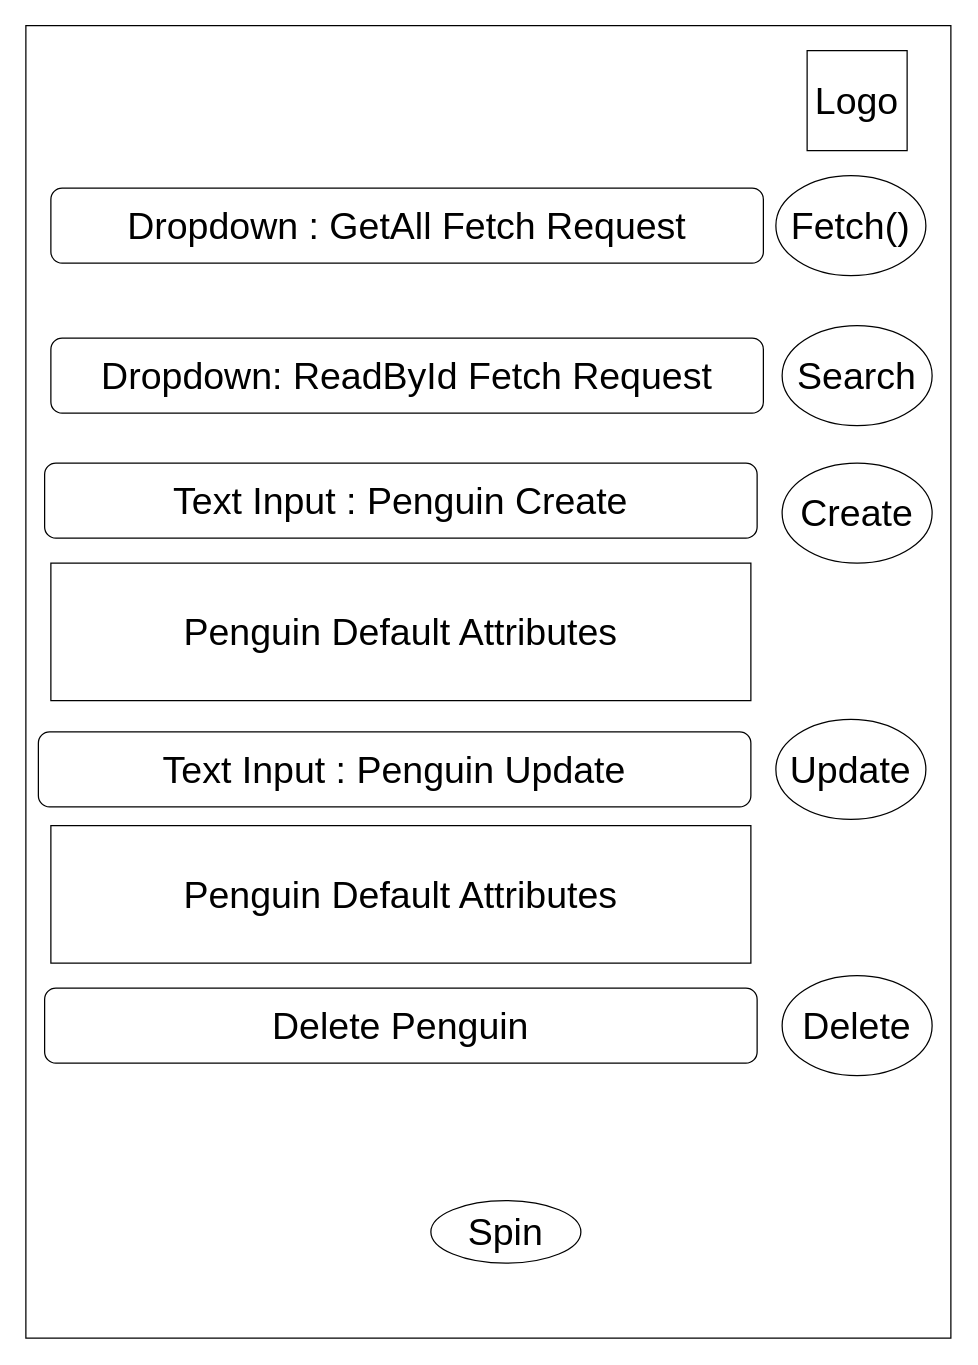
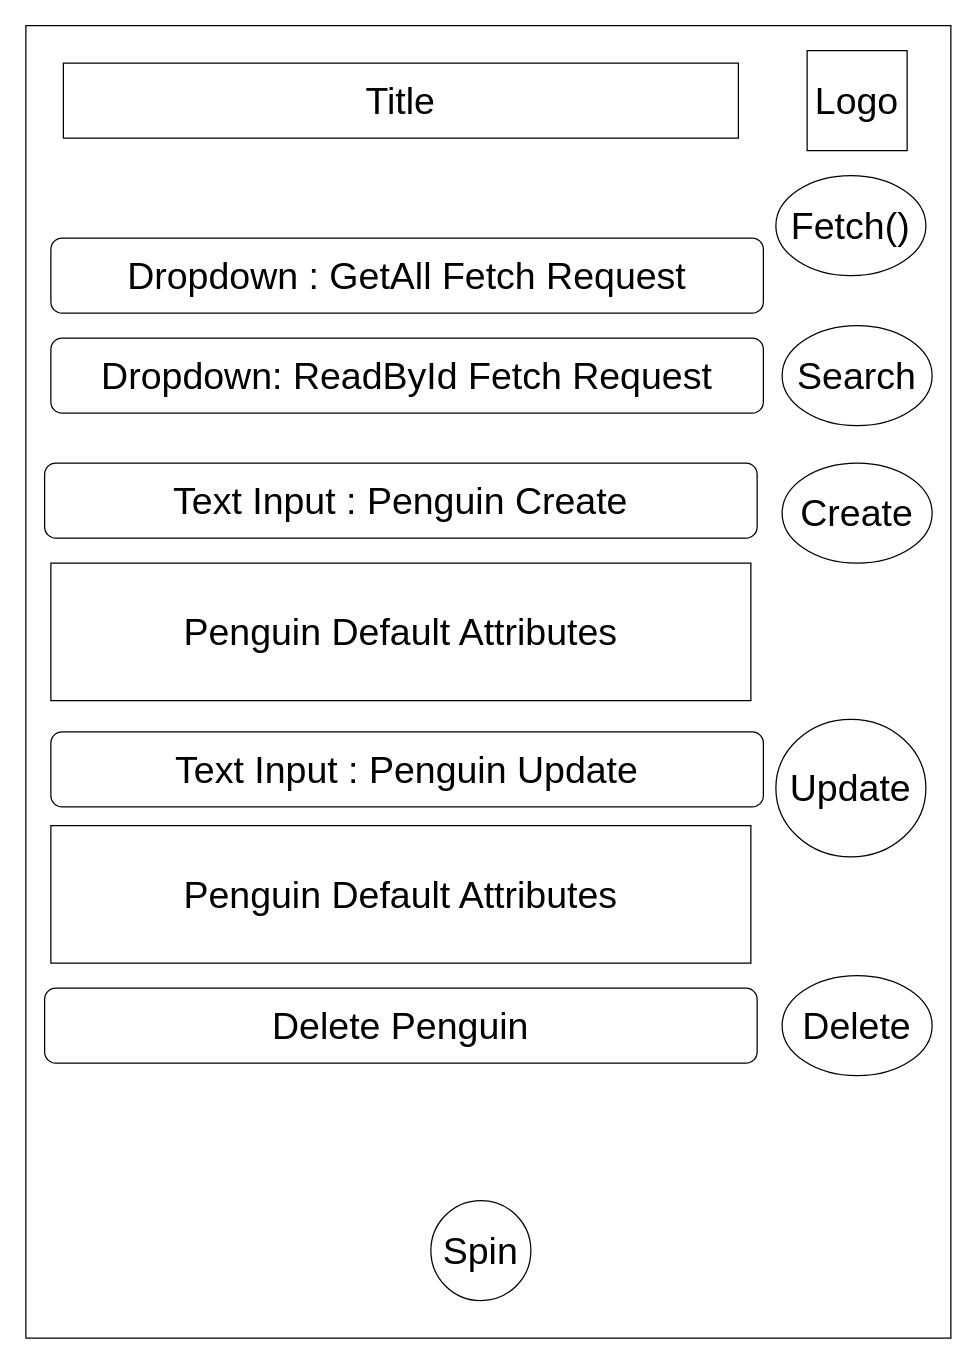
node "Title": added
node "Dropdown : GetAll Fetch Request": moved (407, 226) -> (407, 276)
node "Text Input : Penguin Update": moved (394, 769) -> (407, 769)
node "Update": size 150x100 -> 150x138
node "Spin": size 150x63 -> 100x100
